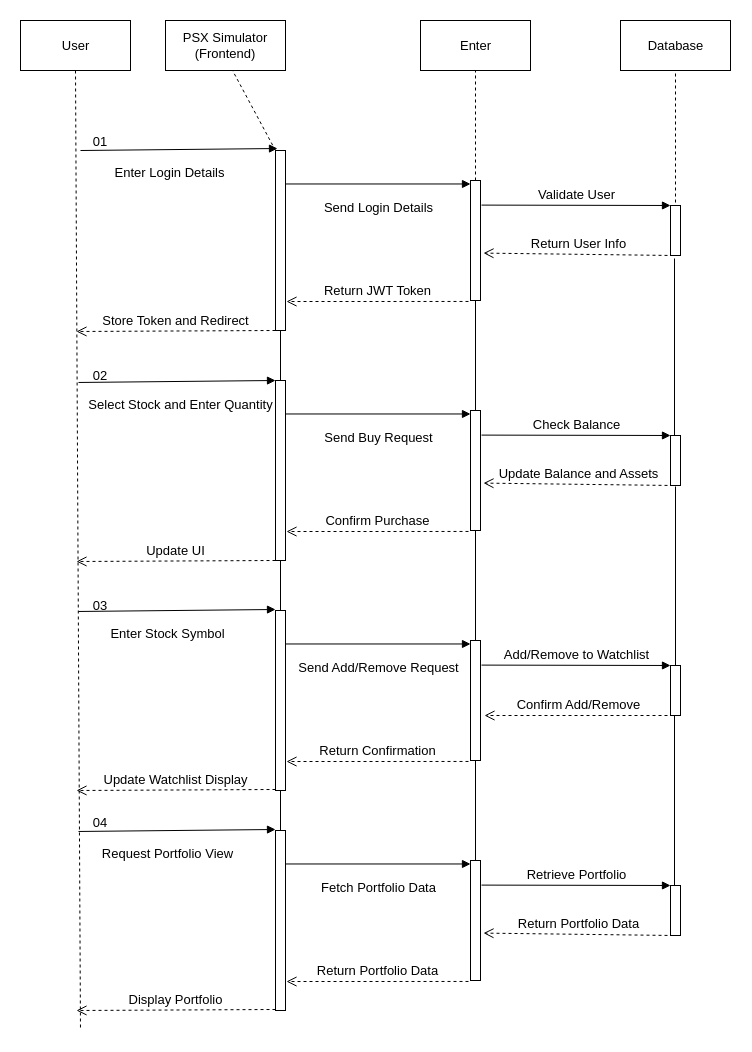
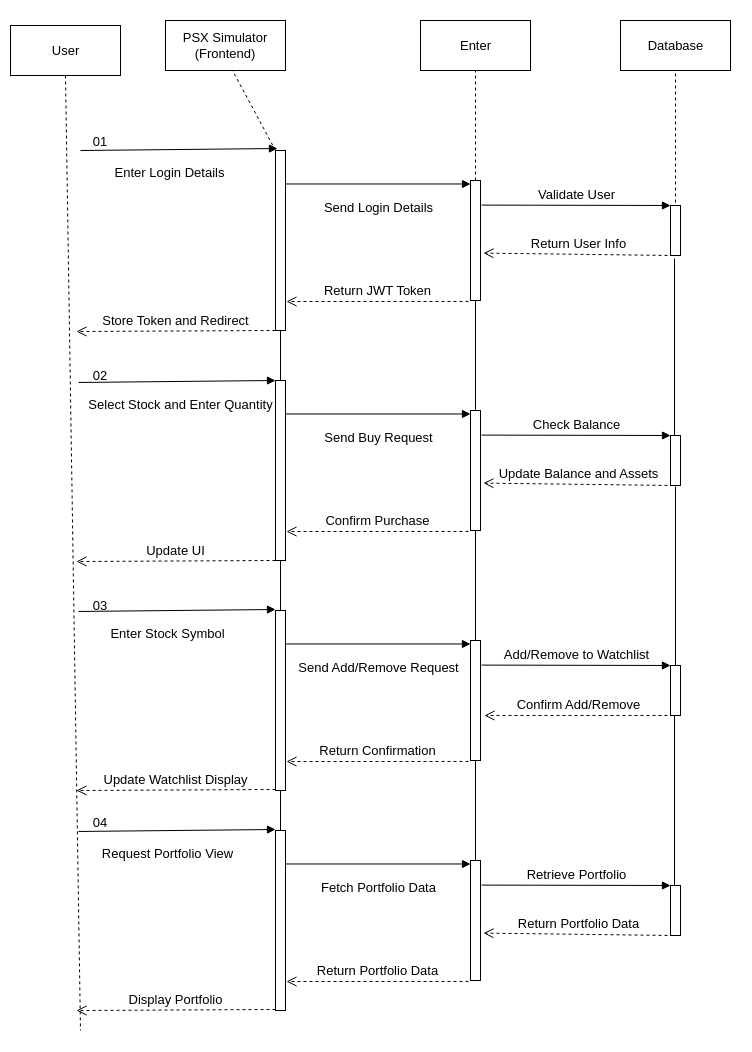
node "User": moved (76, 46) -> (66, 51)
